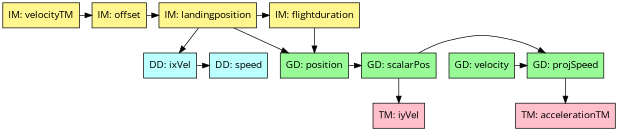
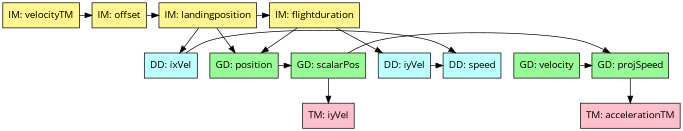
node "DD: iyVel": added
